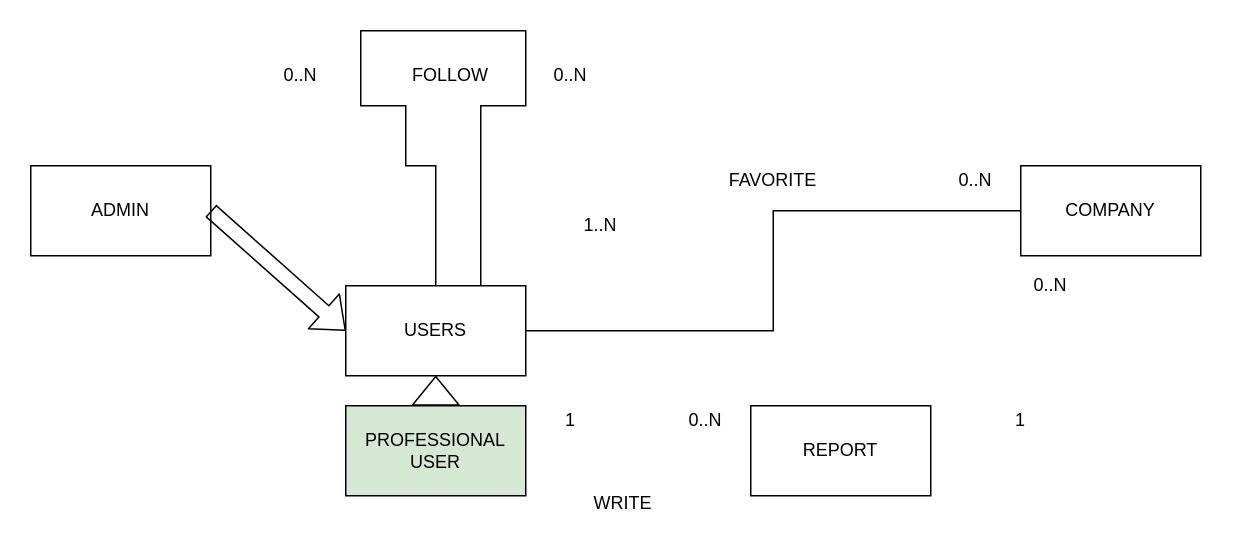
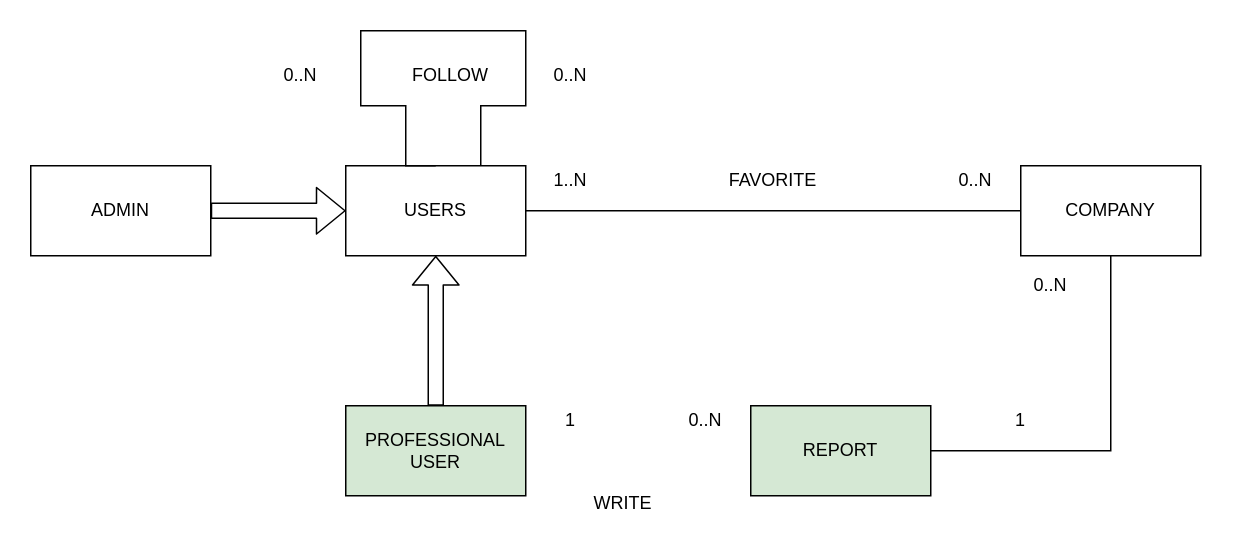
node "1..N": moved (601, 226) -> (571, 181)
node "USERS": moved (436, 331) -> (436, 211)
edge "COMPANY" -- "REPORT": added
node "REPORT": fillcolor #ffffff -> #d5e8d4
